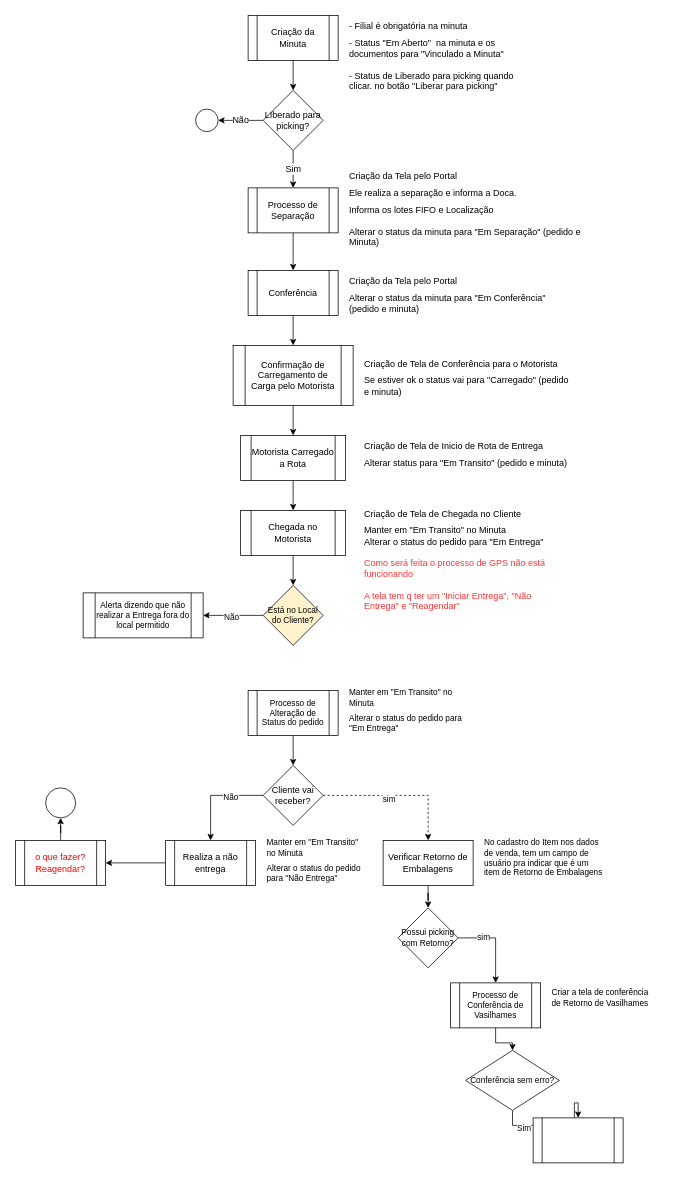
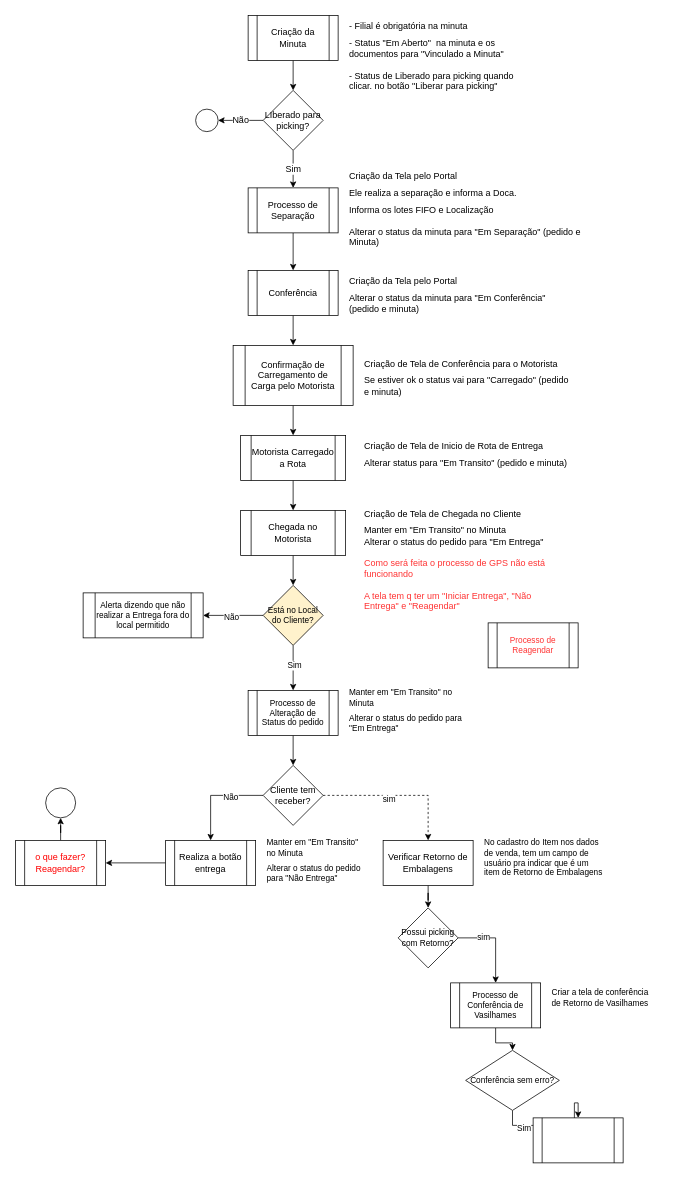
node "Processo de Reagendar": added
edge "Está no Local do Cliente?" -> "Processo de Alteração de Status do pedido": added, label "Sim"
node "Cliente vai receber?": label "Cliente vai receber?" -> "Cliente tem receber?"
node "Realiza a não entrega": label "Realiza a não entrega" -> "Realiza a botão entrega"
